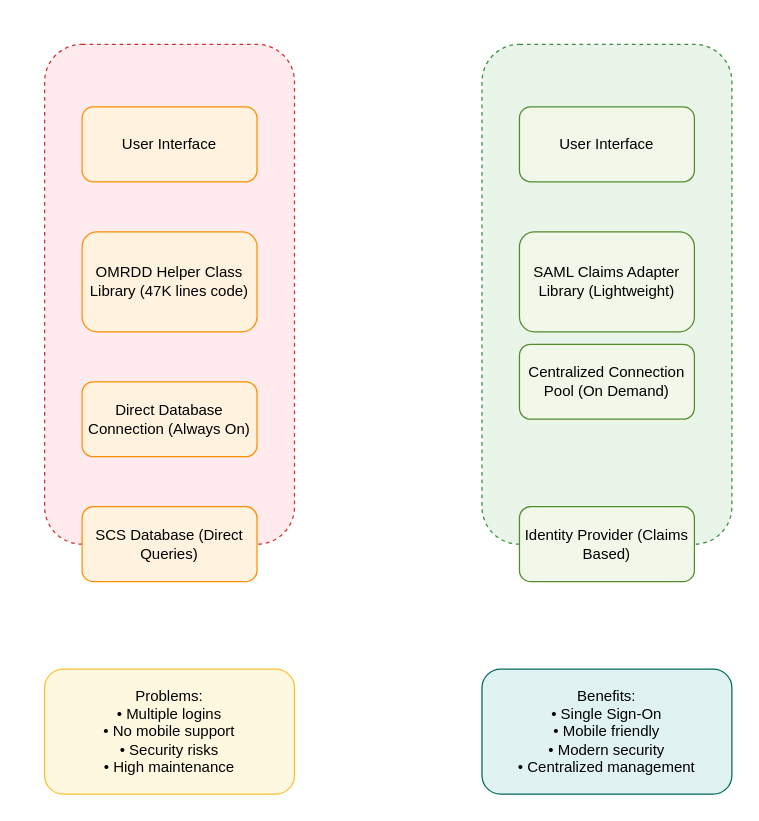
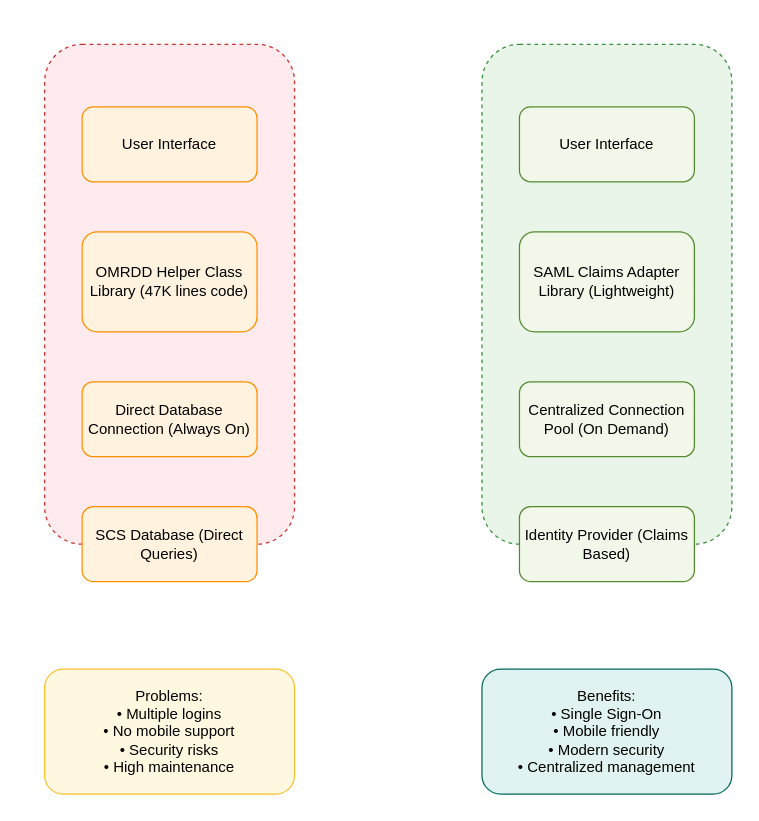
node "Centralized Connection Pool (On Demand)": moved (607, 382) -> (607, 419)
